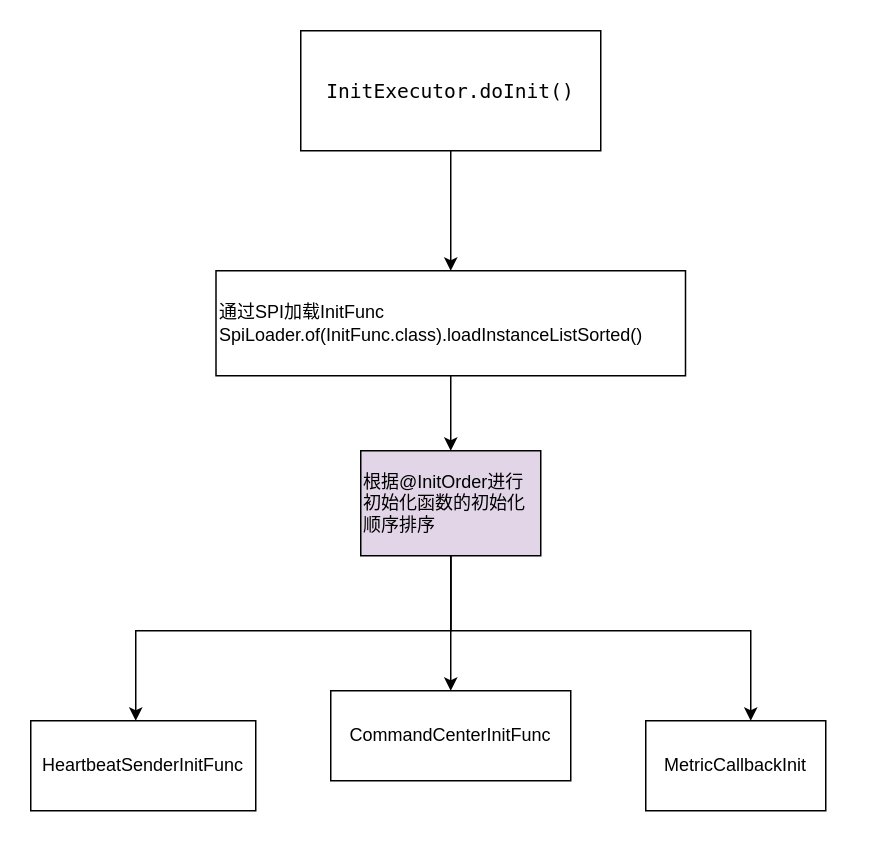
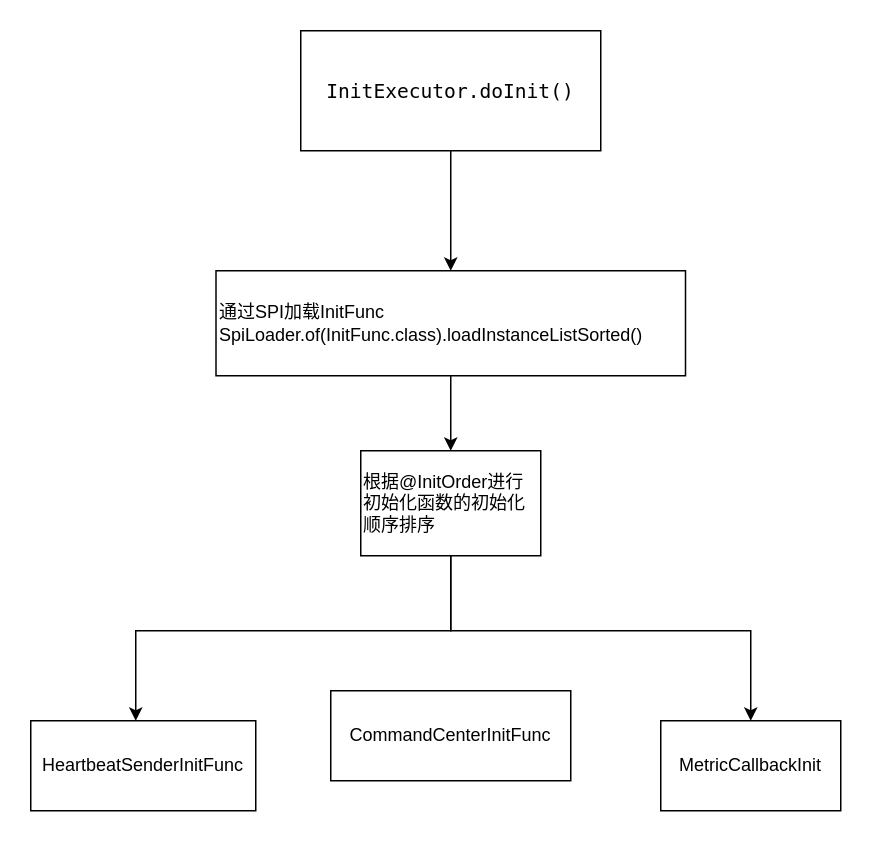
node "根据@InitOrder进行初始化函数的初始化顺序排序": fillcolor #e1d5e7 -> #ffffff
edge "根据@InitOrder进行初始化函数的初始化顺序排序" -> "CommandCenterInitFunc": removed
node "MetricCallbackInit": moved (736, 766) -> (751, 766)
